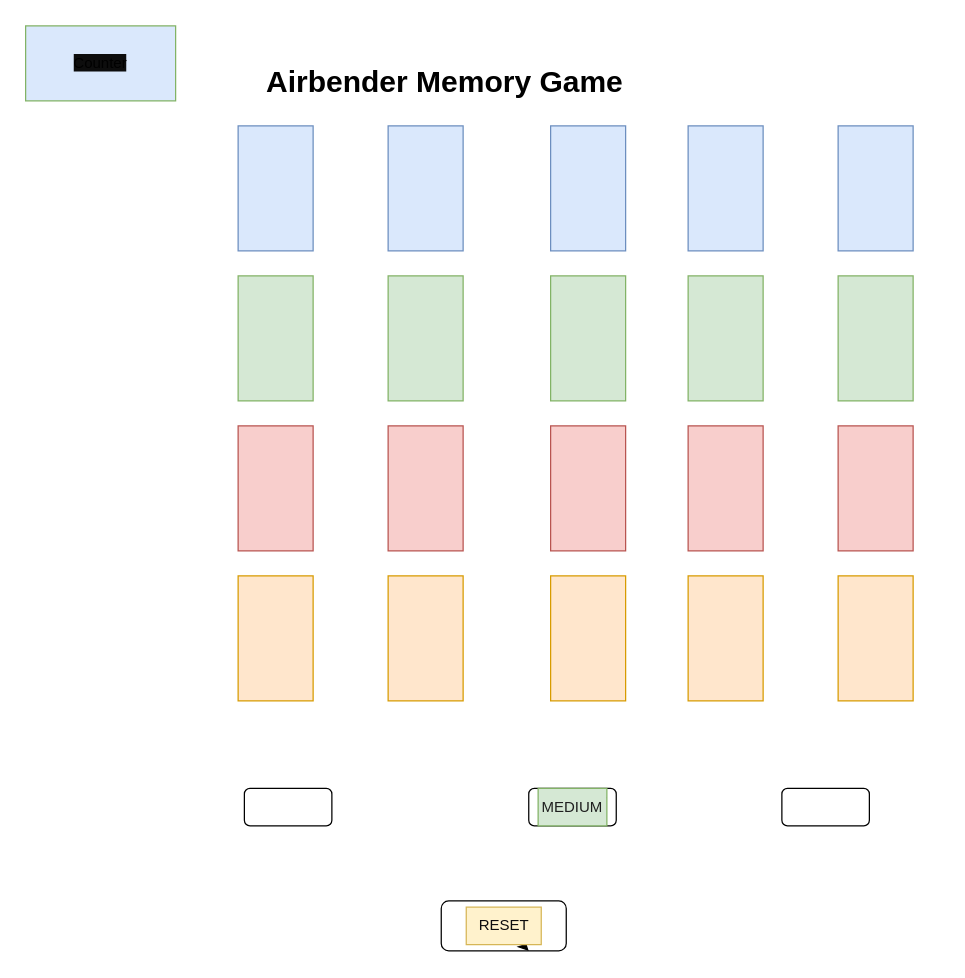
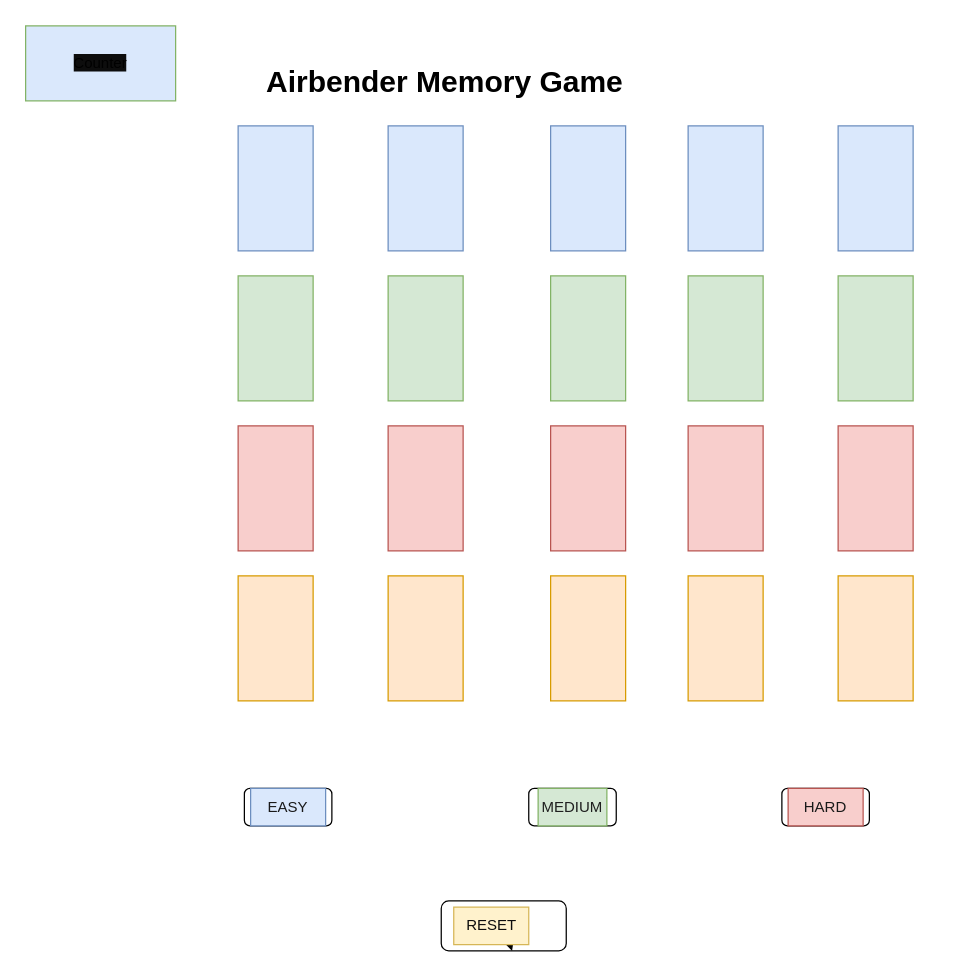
node "EASY": added
node "HARD": added
node "RESET": moved (504, 926) -> (491, 926)
